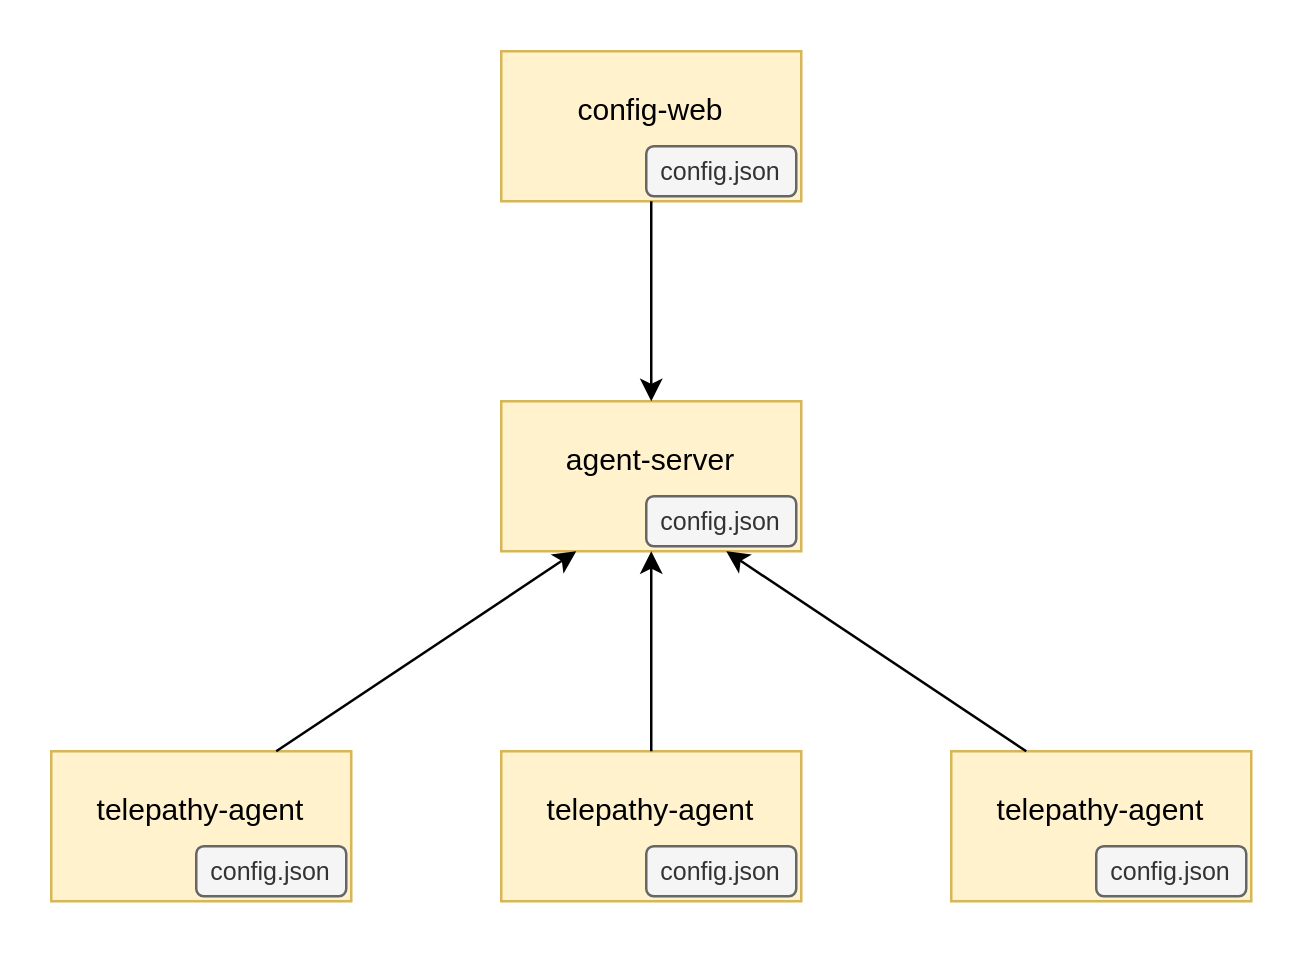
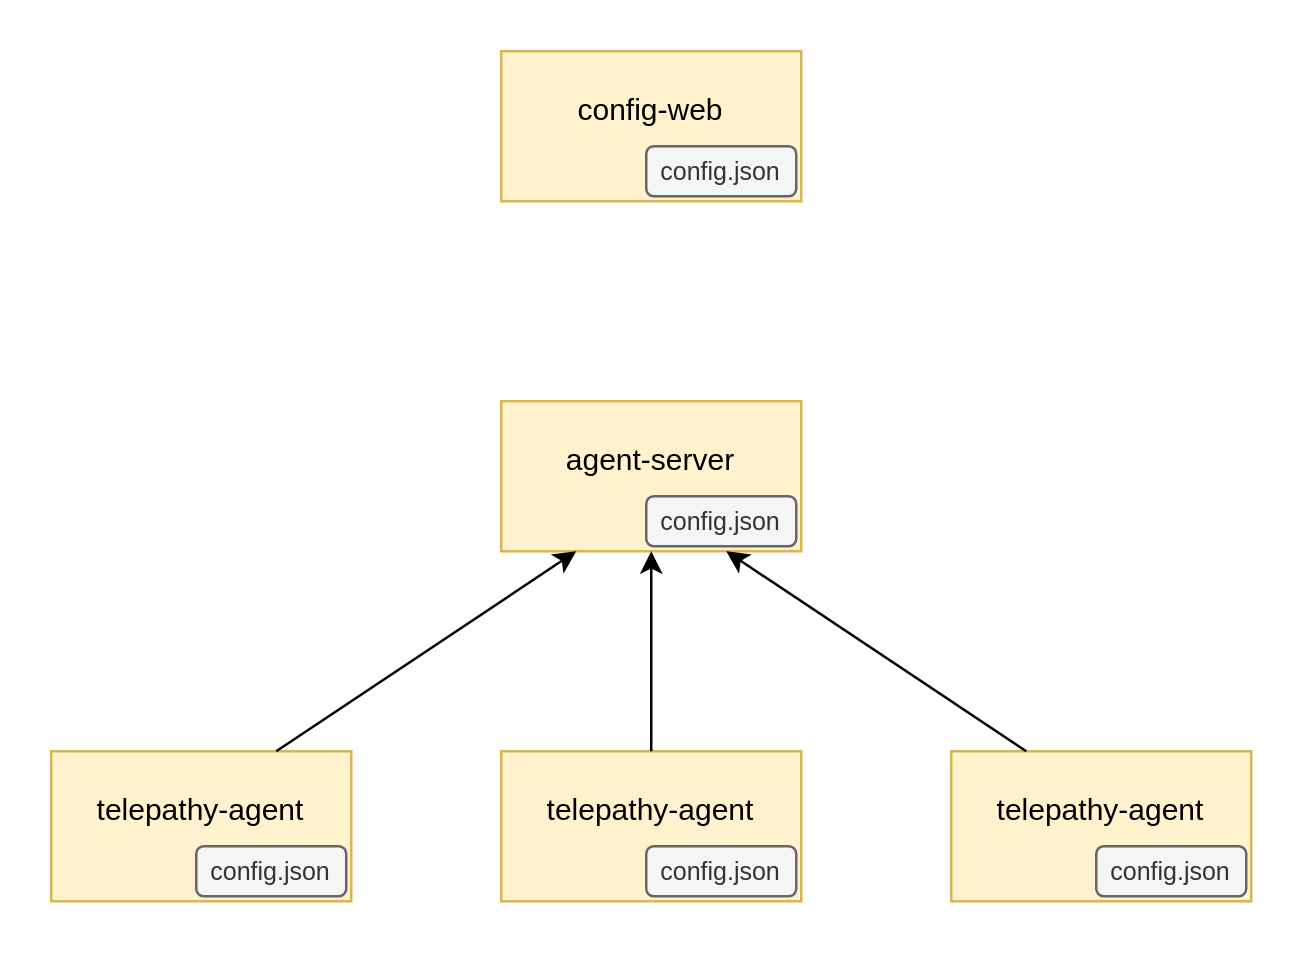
edge "config-web" -> "agent-server": removed
